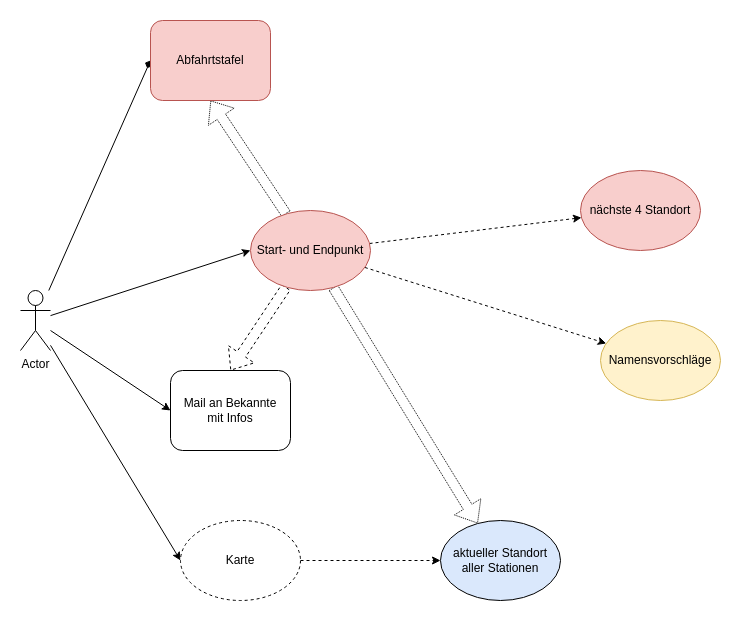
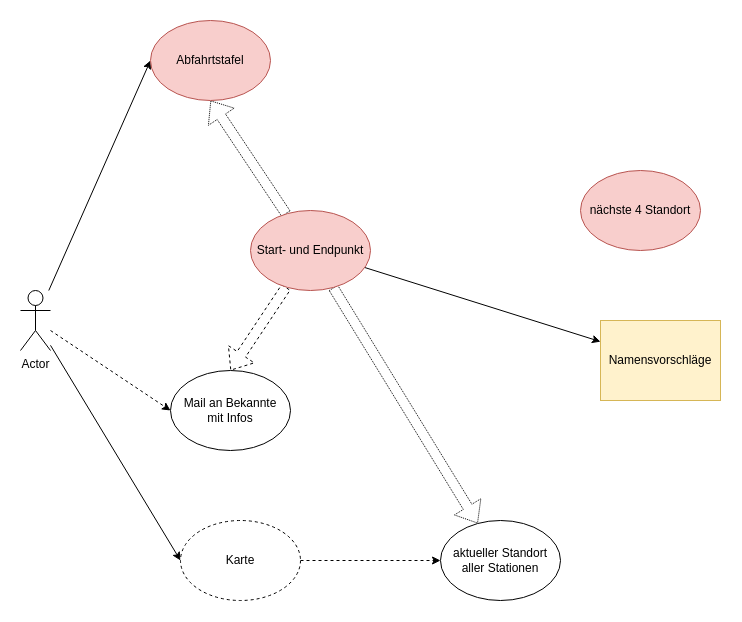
node "Abfahrtstafel": shape rounded rectangle -> ellipse
edge "Actor" -> "Abfahrtstafel": arrowhead diamond -> classic
edge "Start- und Endpunkt" -> "nächste 4 Standort": removed
edge "Actor" -> "Start- und Endpunkt": removed
edge "Start- und Endpunkt" -> "Namensvorschläge": style dashed -> solid
node "Namensvorschläge": shape ellipse -> rectangle
edge "Actor" -> "Mail an Bekannte mit Infos": style solid -> dashed
node "Mail an Bekannte mit Infos": shape rounded rectangle -> ellipse
node "aktueller Standort aller Stationen": fillcolor #dae8fc -> #ffffff
